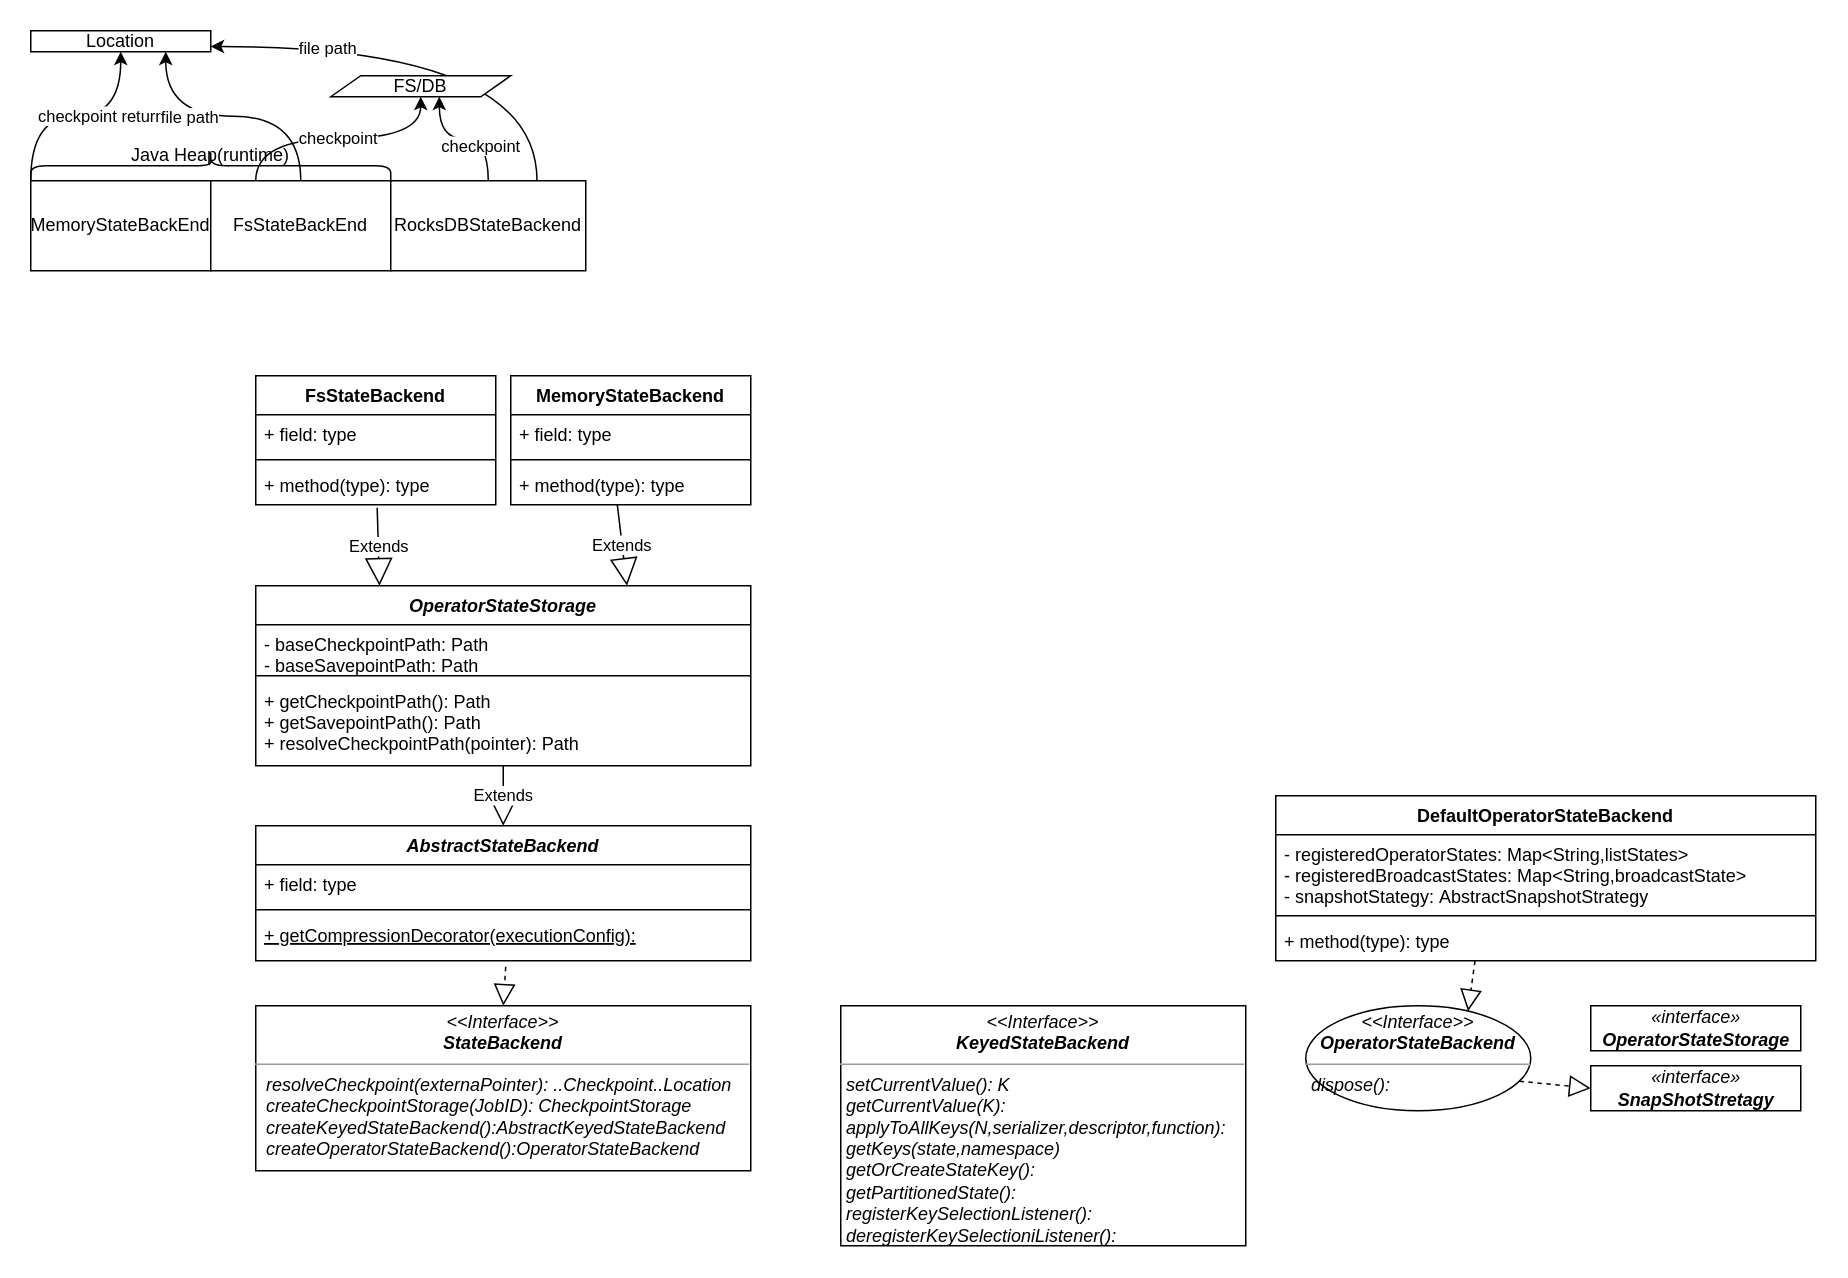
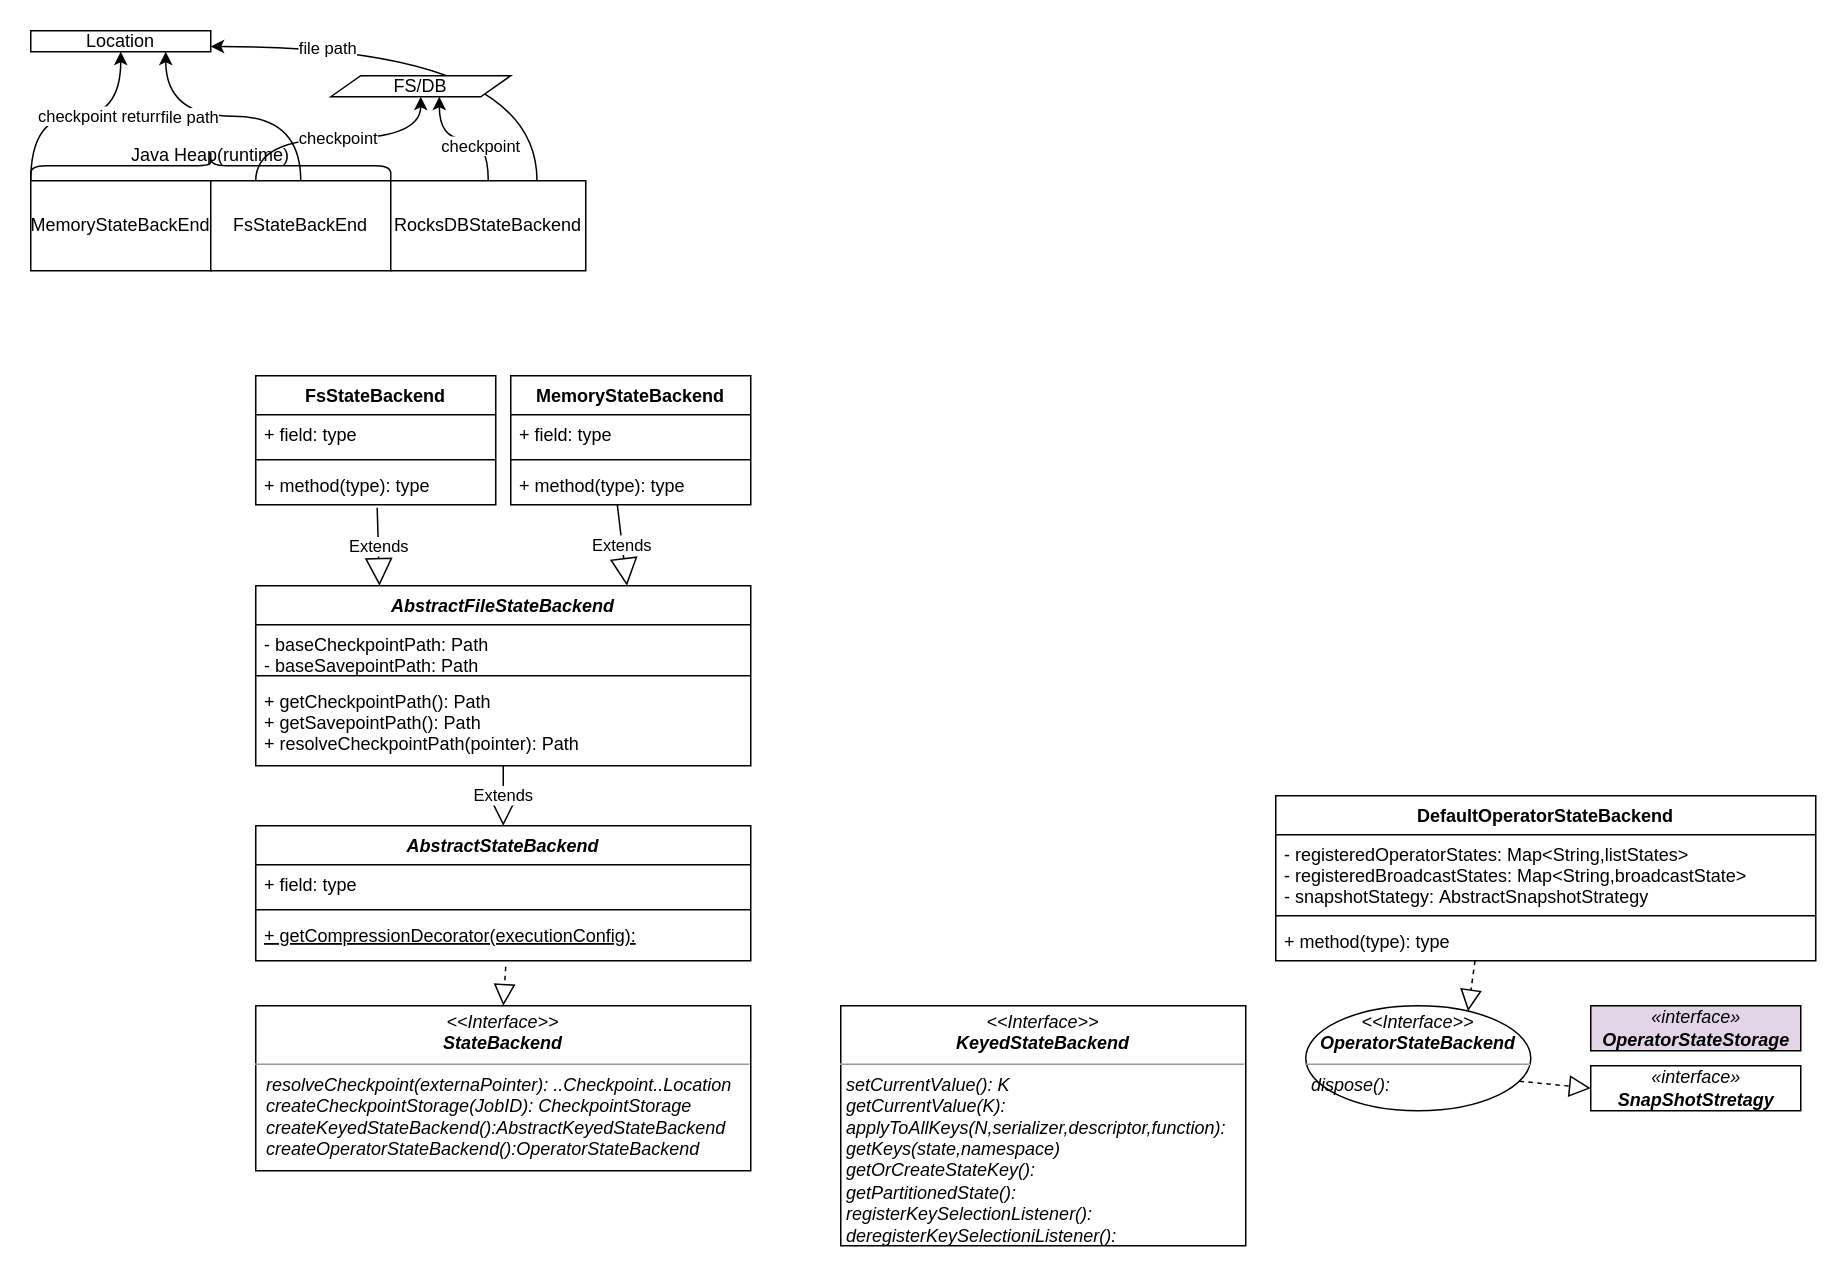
node "OperatorStateStorage": label "OperatorStateStorage" -> "AbstractFileStateBackend"
node "«interface» OperatorStateStorage": fillcolor #ffffff -> #e1d5e7
